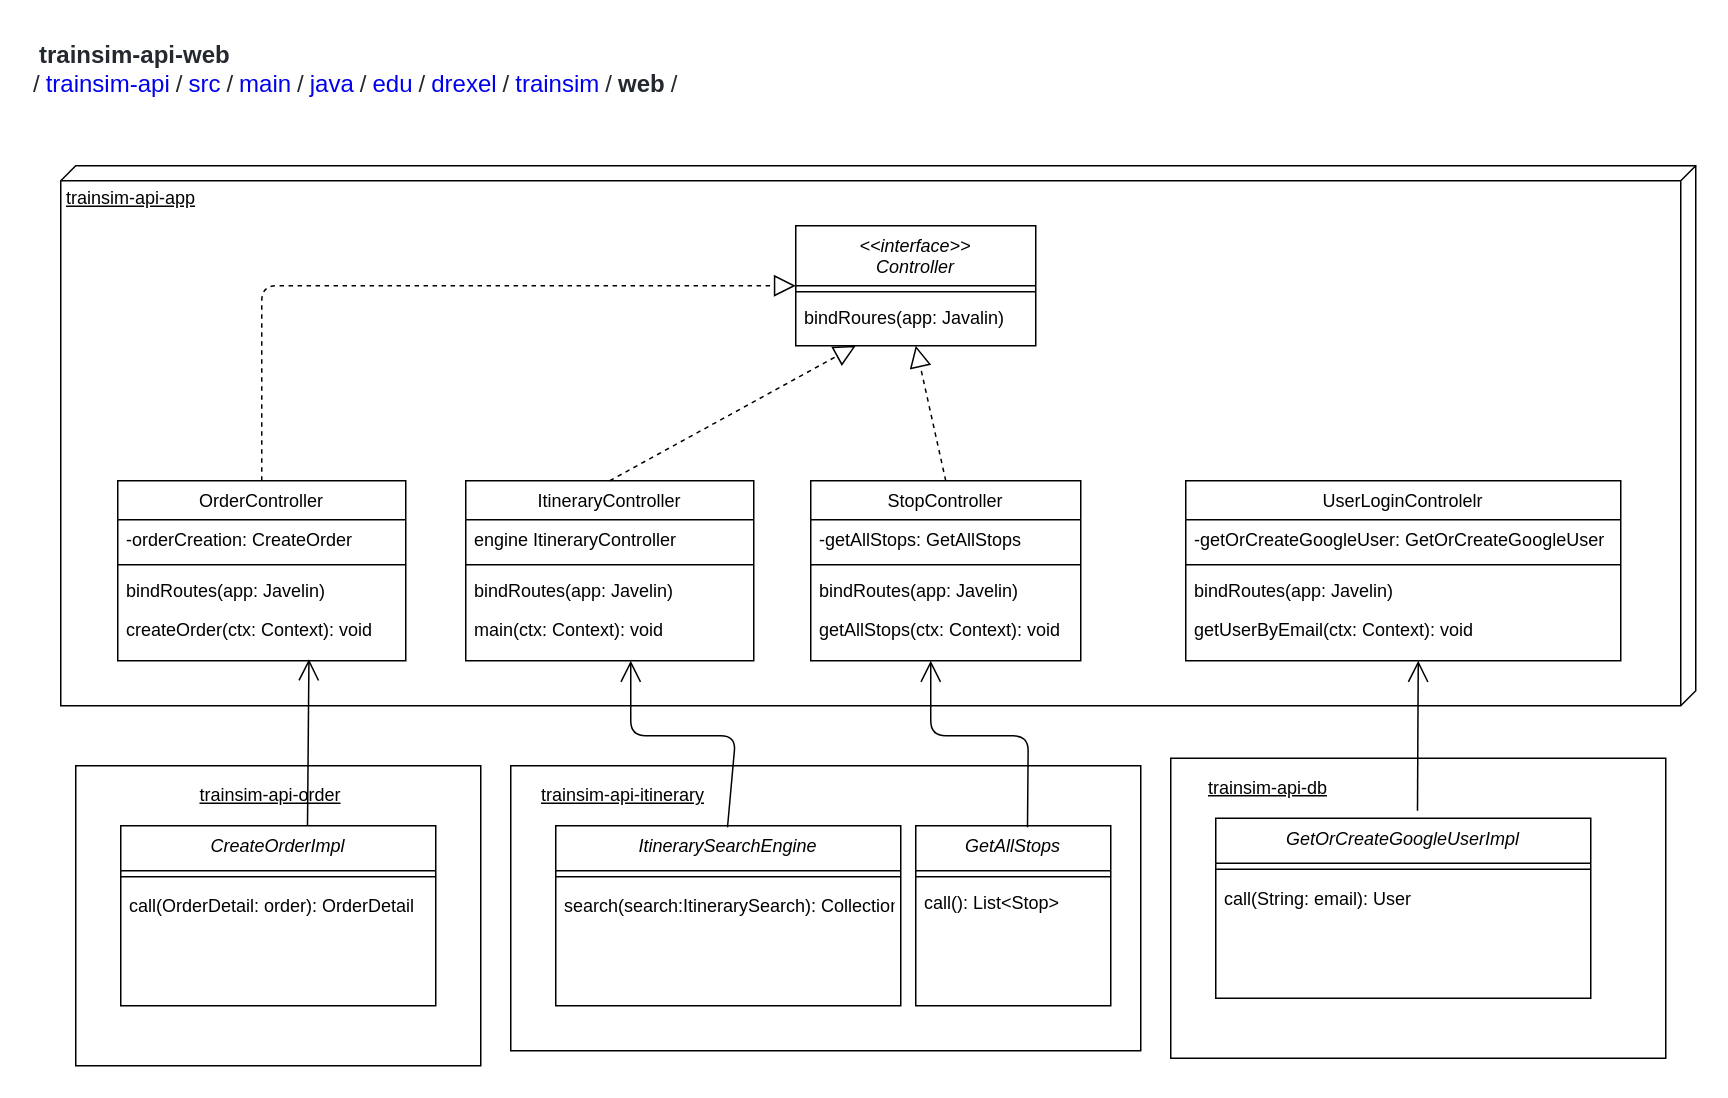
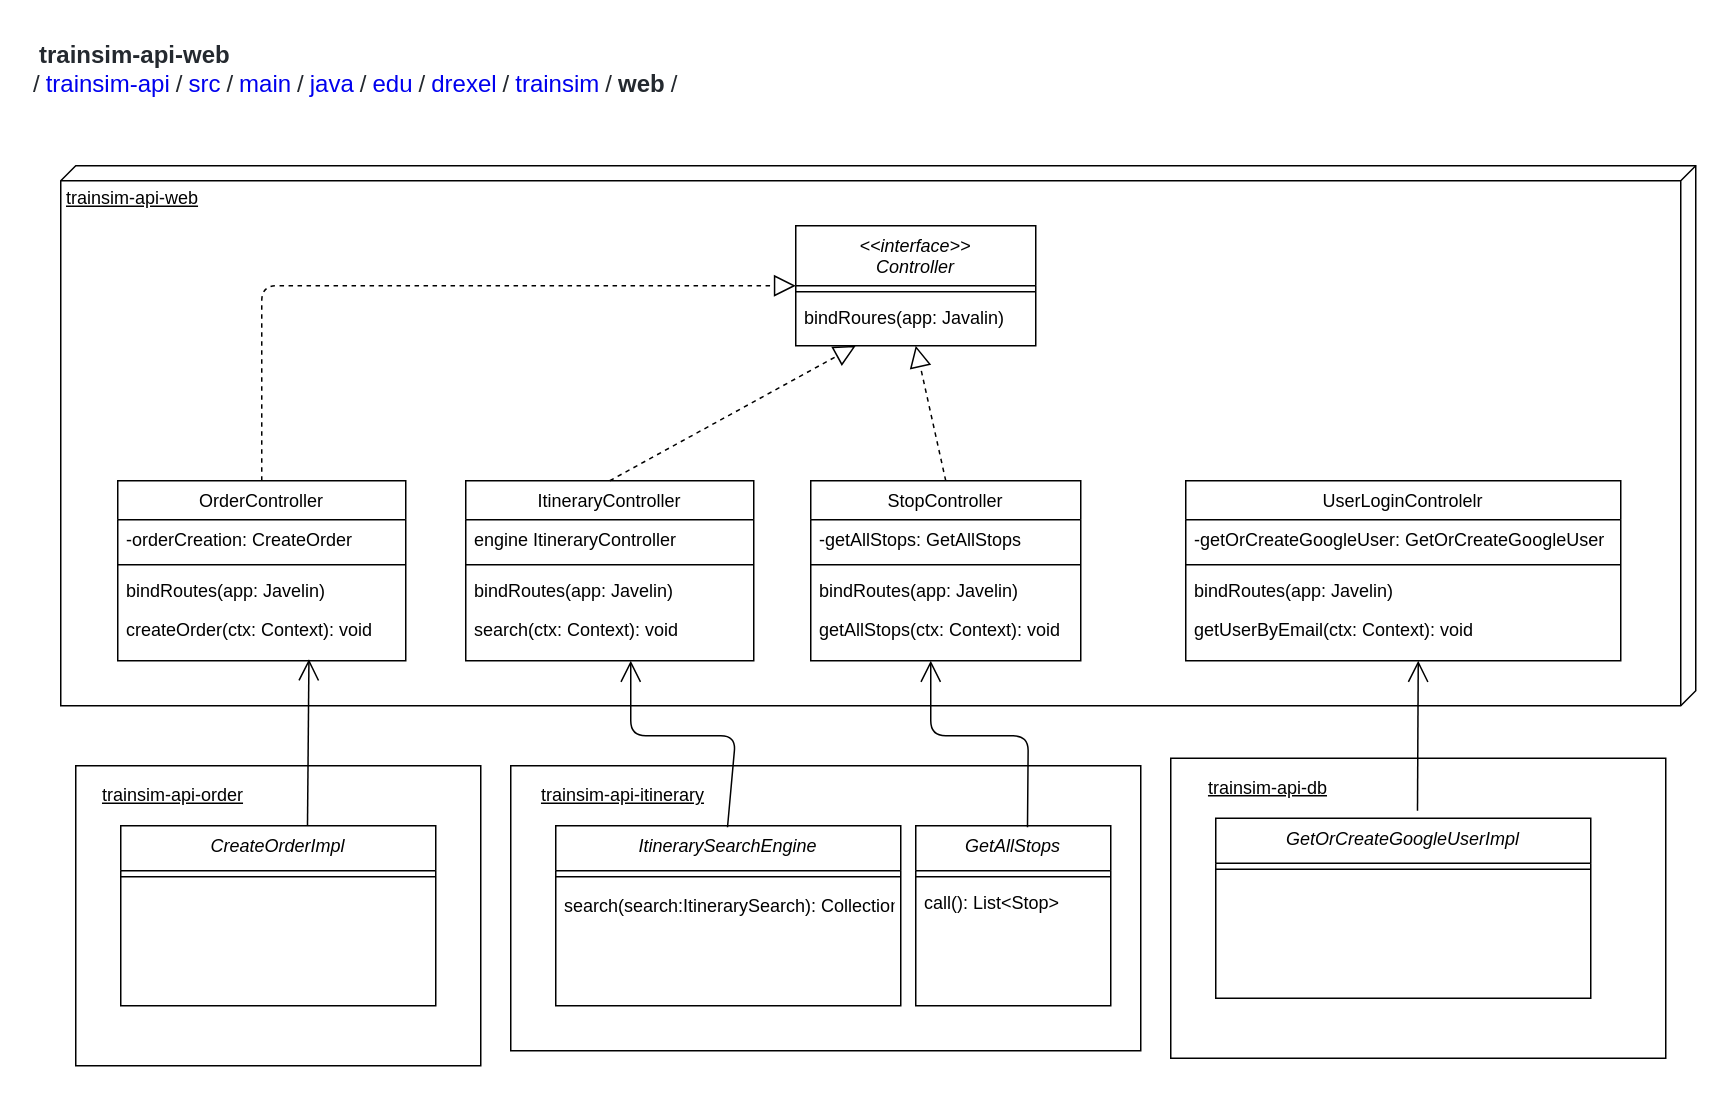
node "trainsim-api-app": label "trainsim-api-app" -> "trainsim-api-web"
node "main(ctx: Context): void": label "main(ctx: Context): void" -> "search(ctx: Context): void"
node "trainsim-api-order": moved (271, 796) -> (173, 796)
node "call(String: email): User": removed
node "call(OrderDetail: order): OrderDetail": removed
